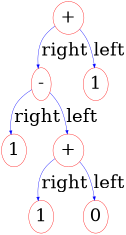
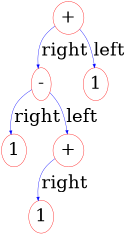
node "0": removed
